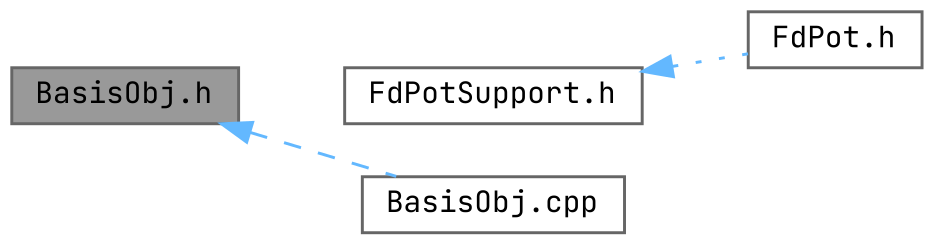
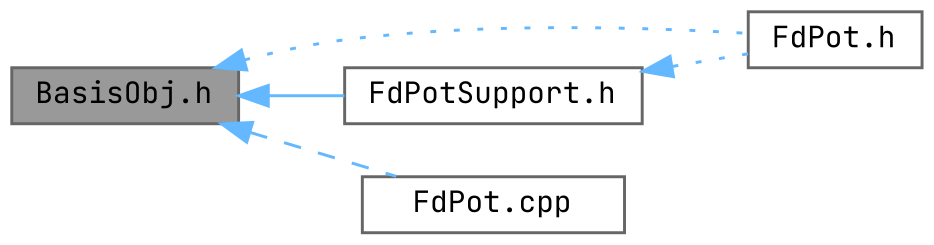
edge "FdPot.h" -> "BasisObj.h": added
edge "FdPotSupport.h" -> "BasisObj.h": added
node "BasisObj.cpp": label "BasisObj.cpp" -> "FdPot.cpp"
